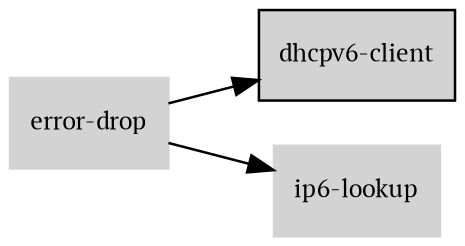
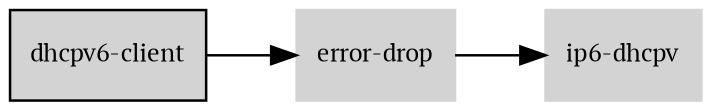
edge "error-drop" -> "dhcpv6-client": reversed
node "ip6-lookup": label "ip6-lookup" -> "ip6-dhcpv"
